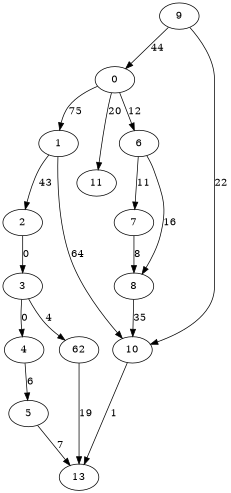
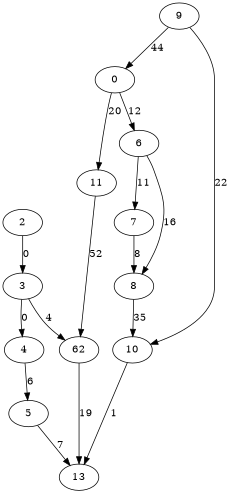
node "1": removed
edge "11" -> "62": added, label "52"
